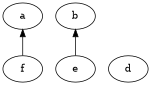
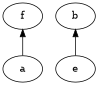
edge "f" -> "a": reversed
node "d": removed
